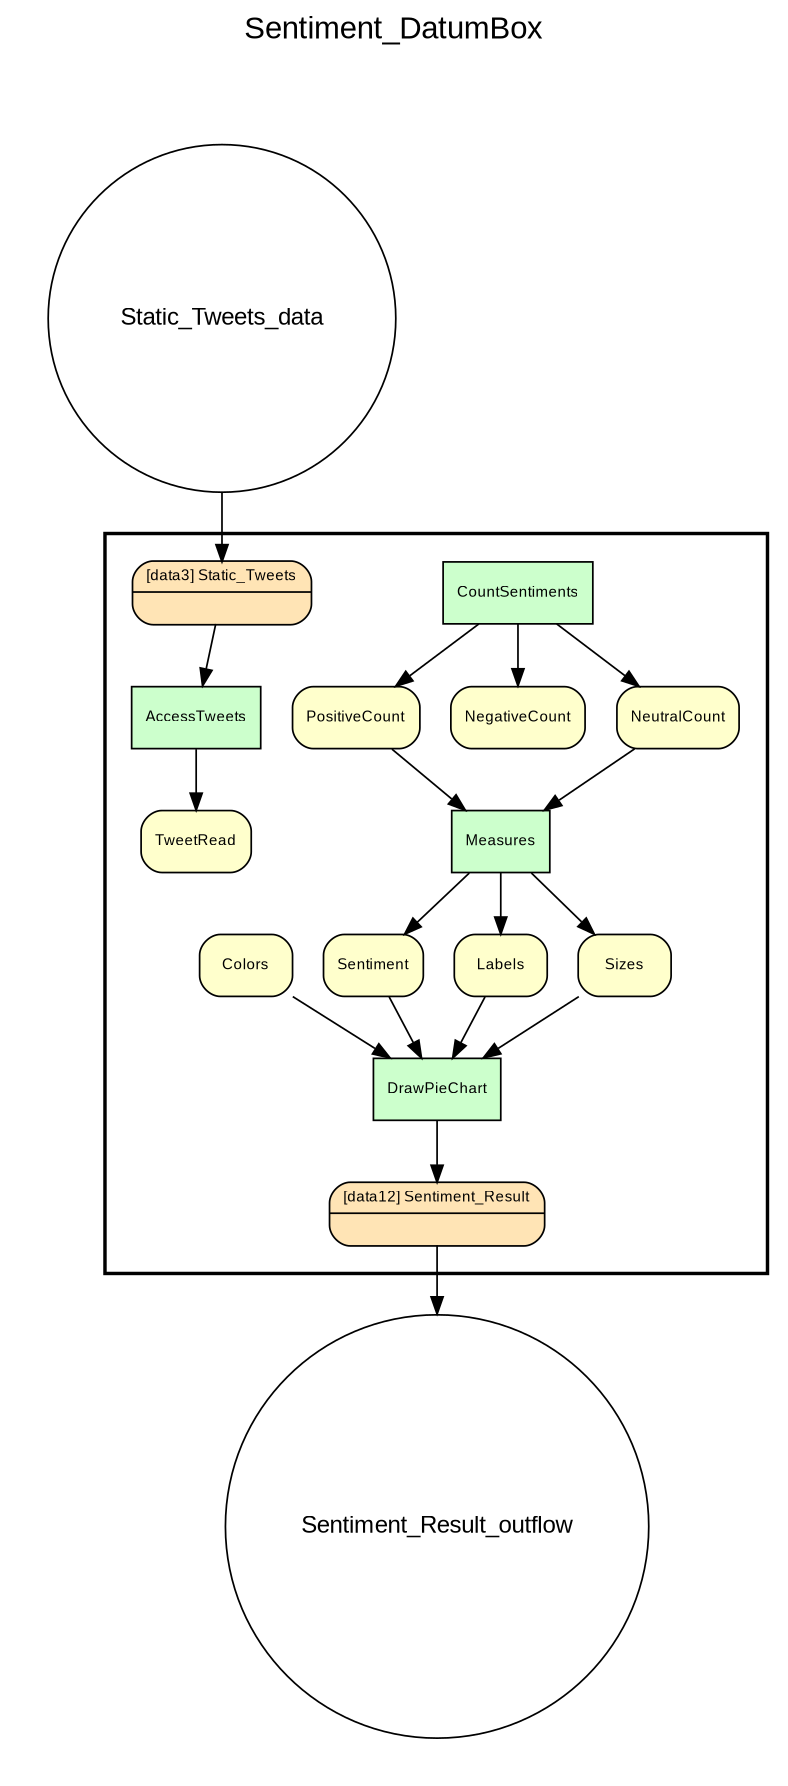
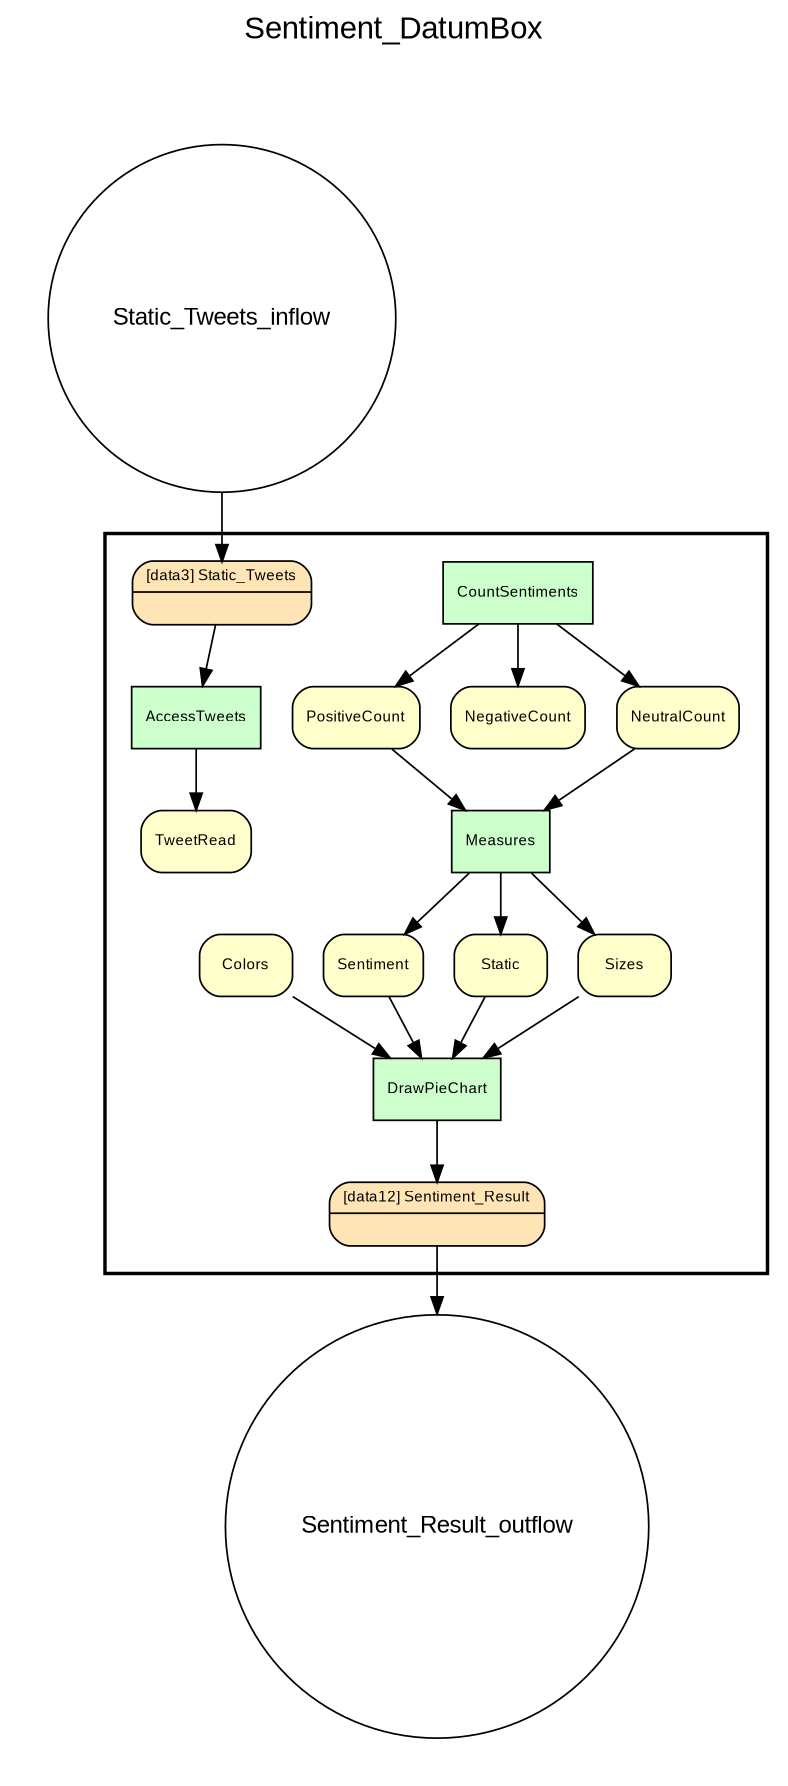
node "Static_Tweets_data": label "Static_Tweets_data" -> "Static_Tweets_inflow"
node "Labels": label "Labels" -> "Static"
